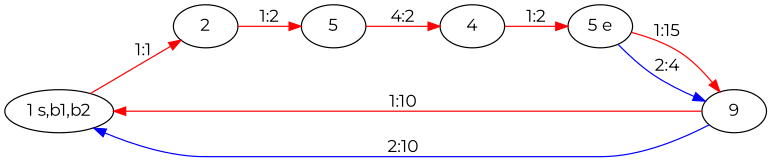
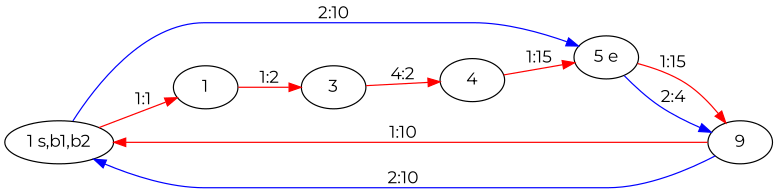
edge "4" -> "5 e": label "1:2" -> "1:15"
edge "1 s,b1,b2" -> "5 e": added, label "2:10"
node "2": label "2" -> "1"
node "5": label "5" -> "3"
